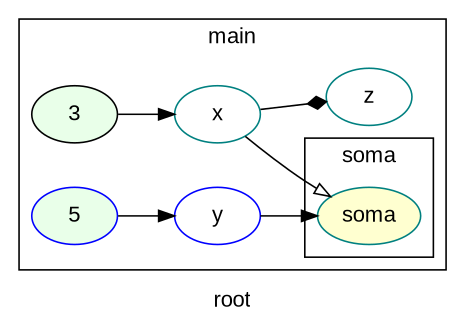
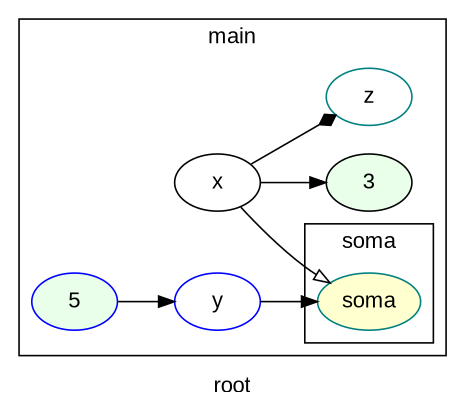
edge "3" -> "x": reversed
node "x": color teal -> black
